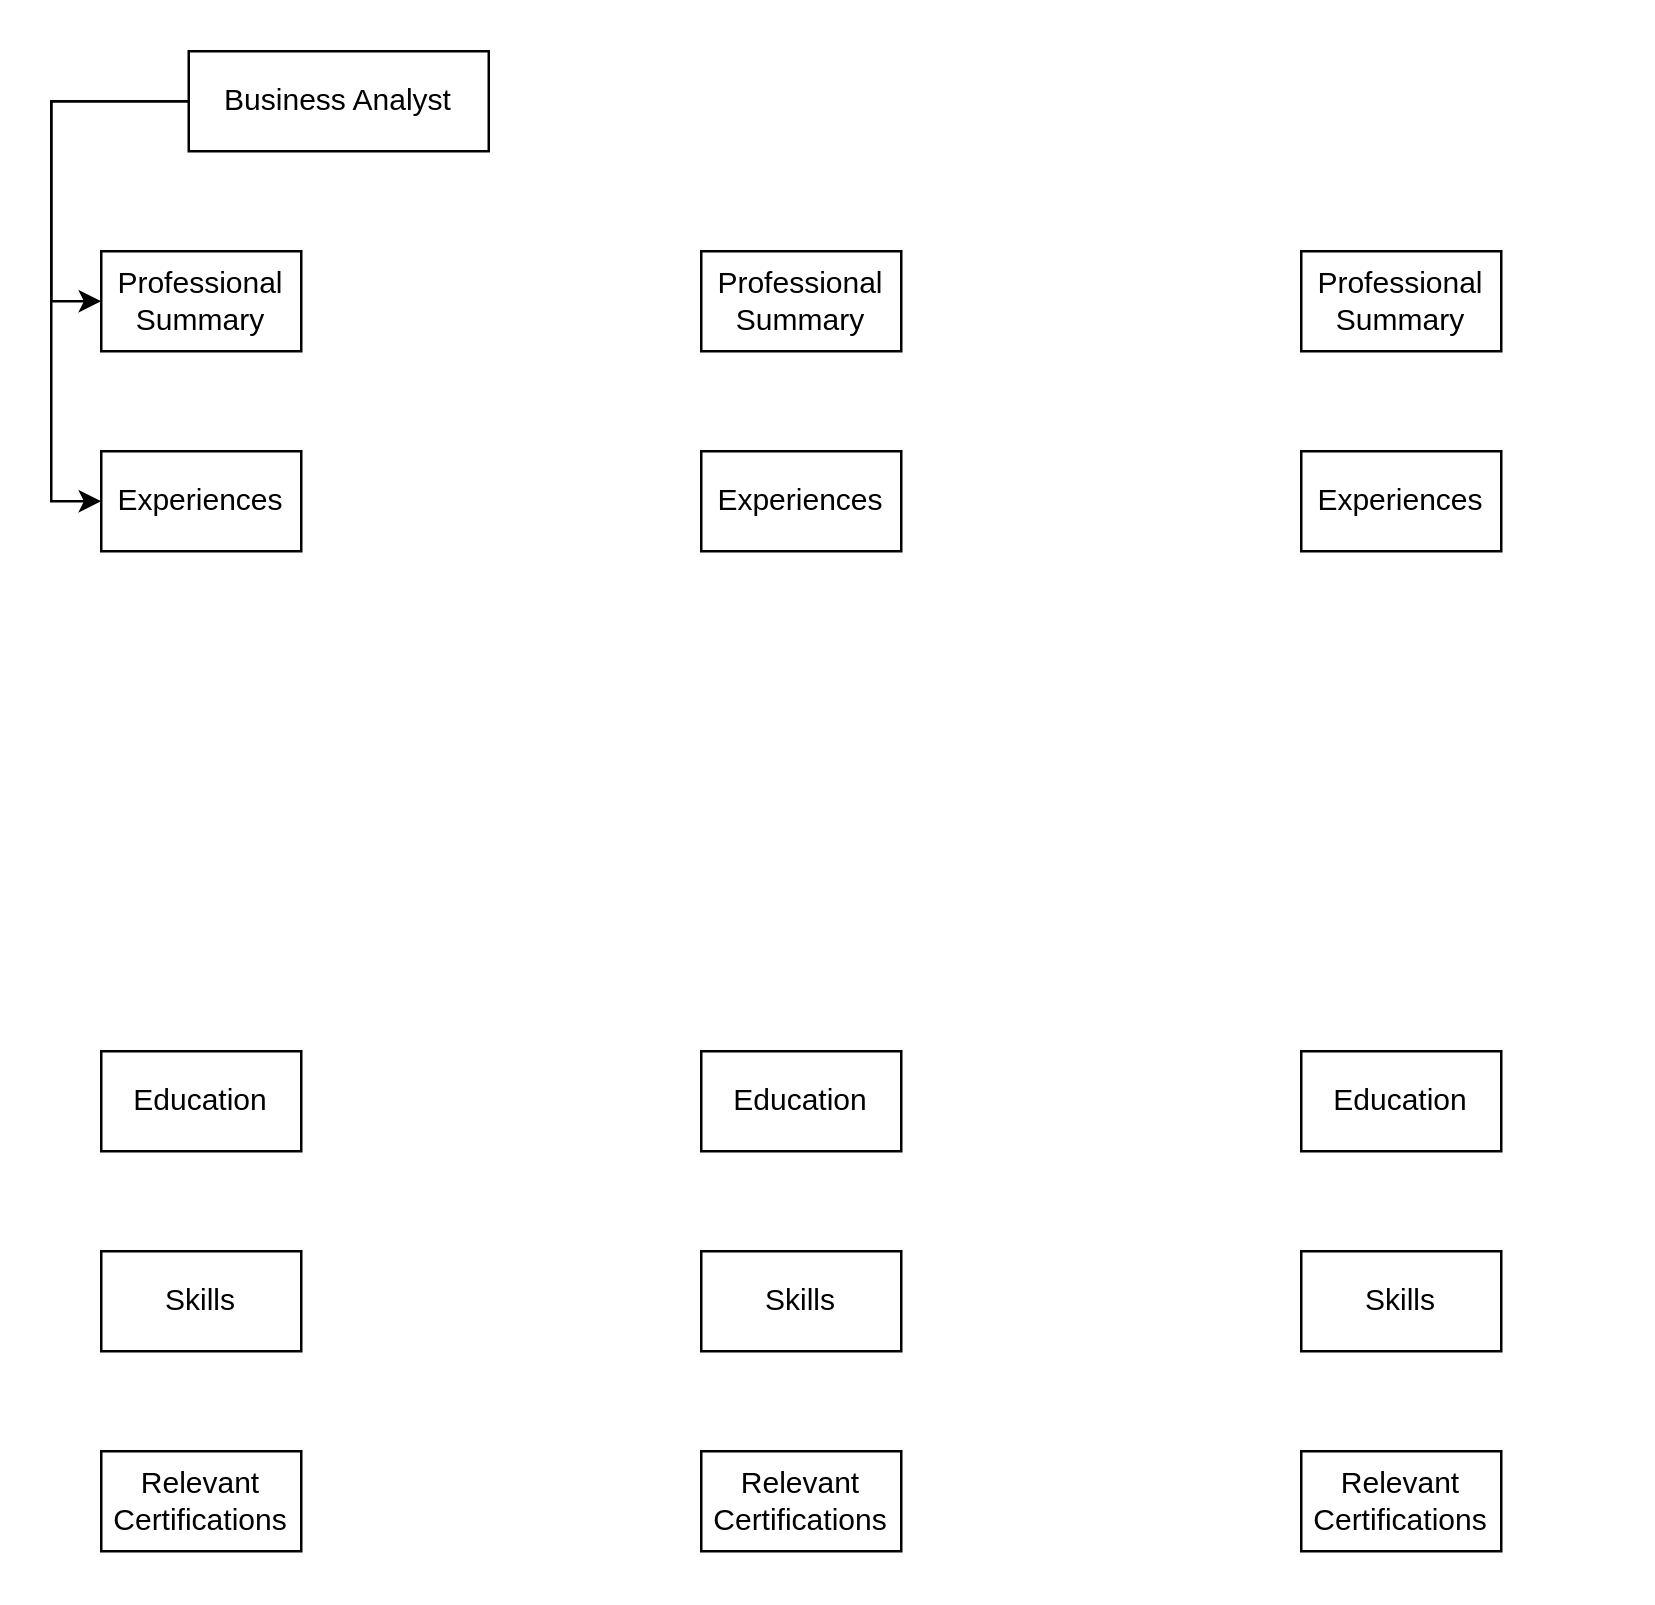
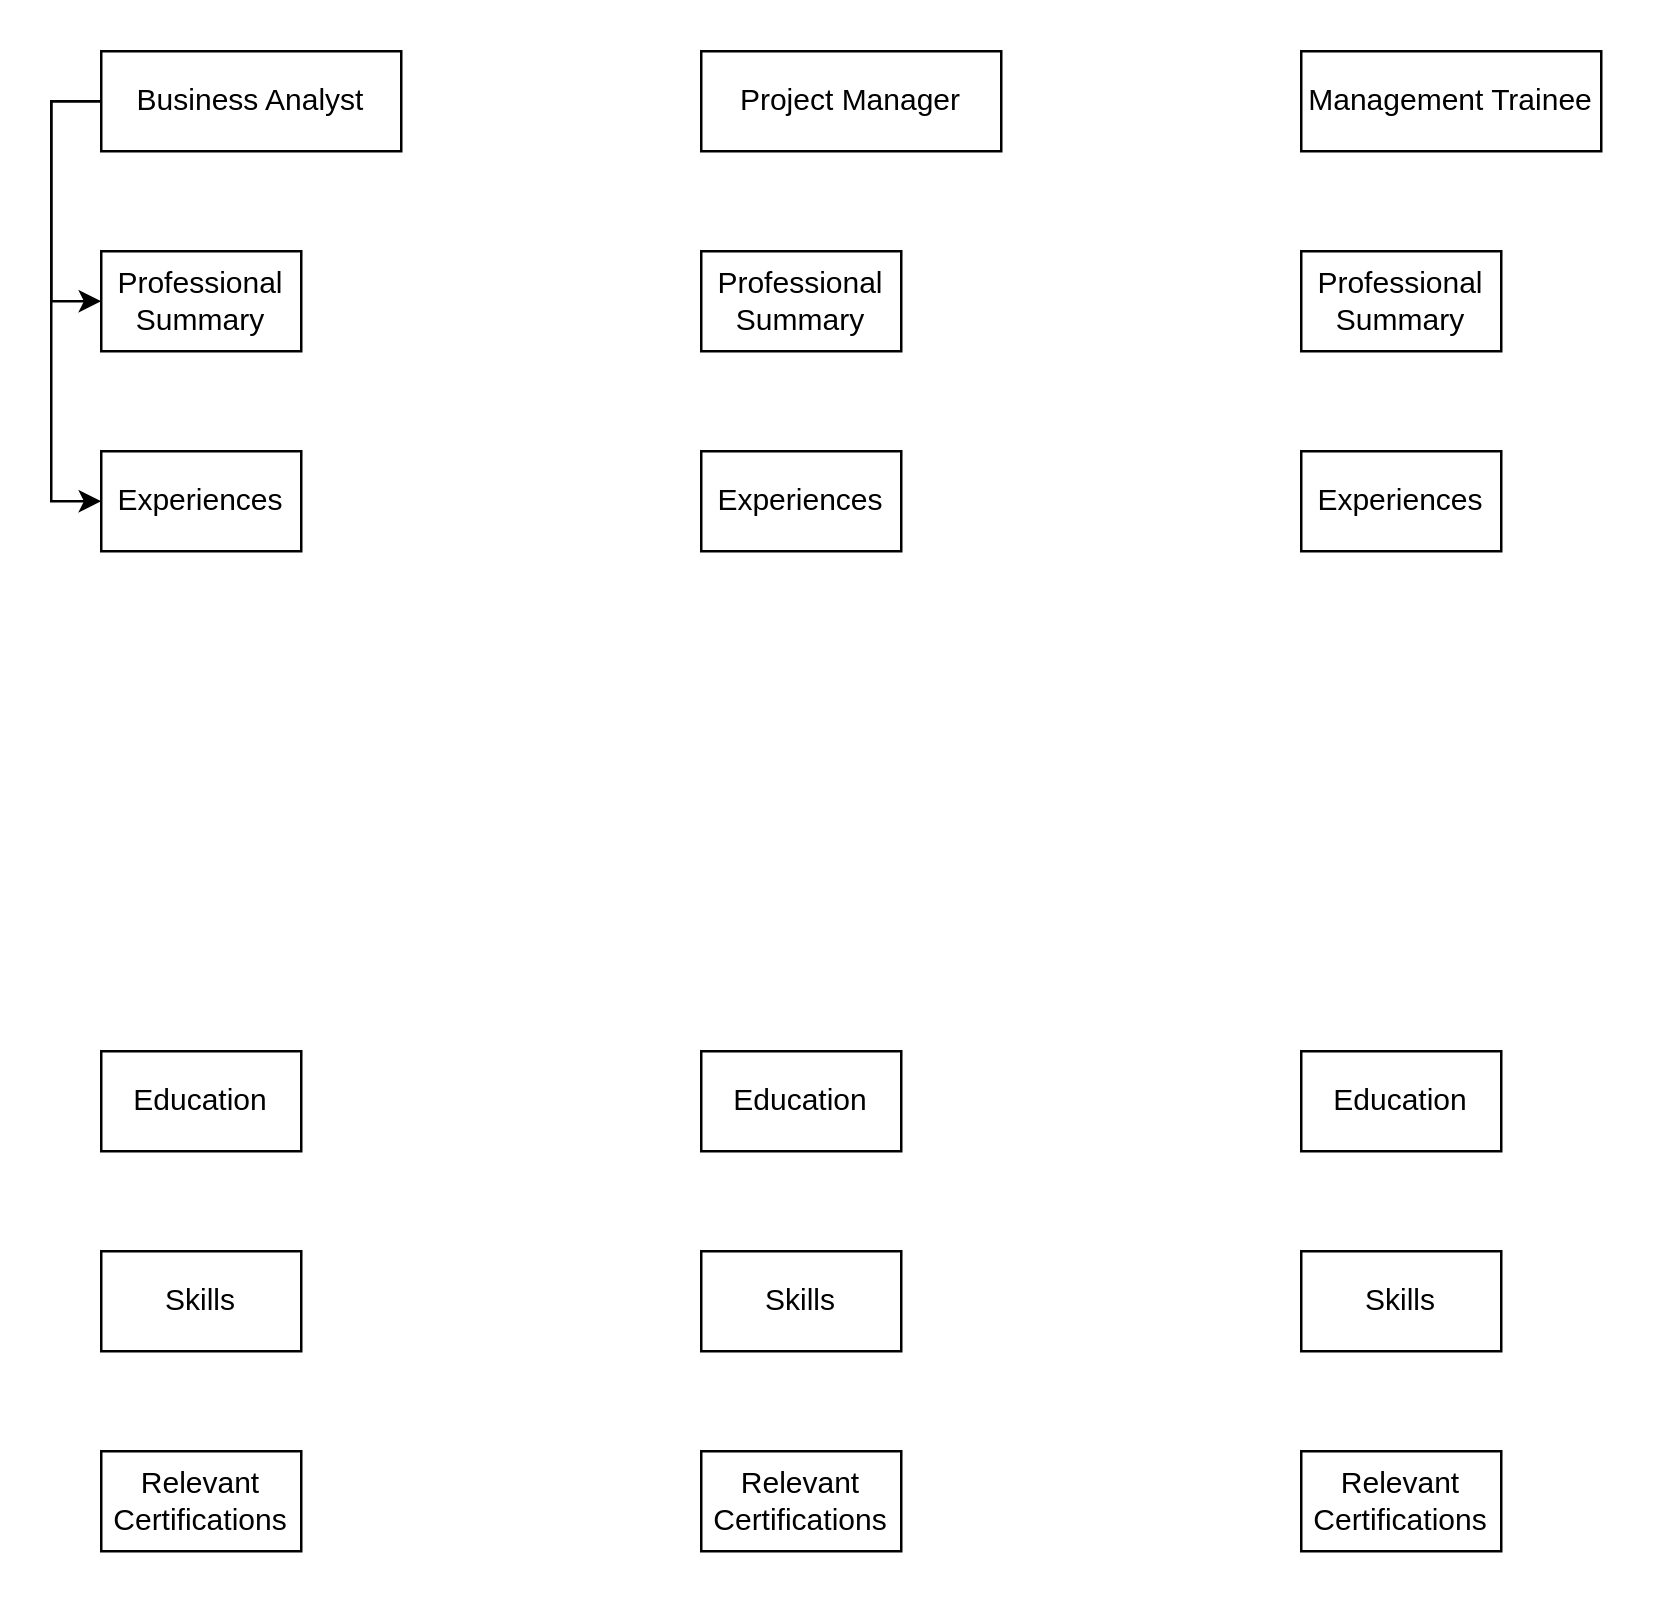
node "Business Analyst": moved (339, 101) -> (251, 101)
node "Project Manager": added
node "Management Trainee": added
